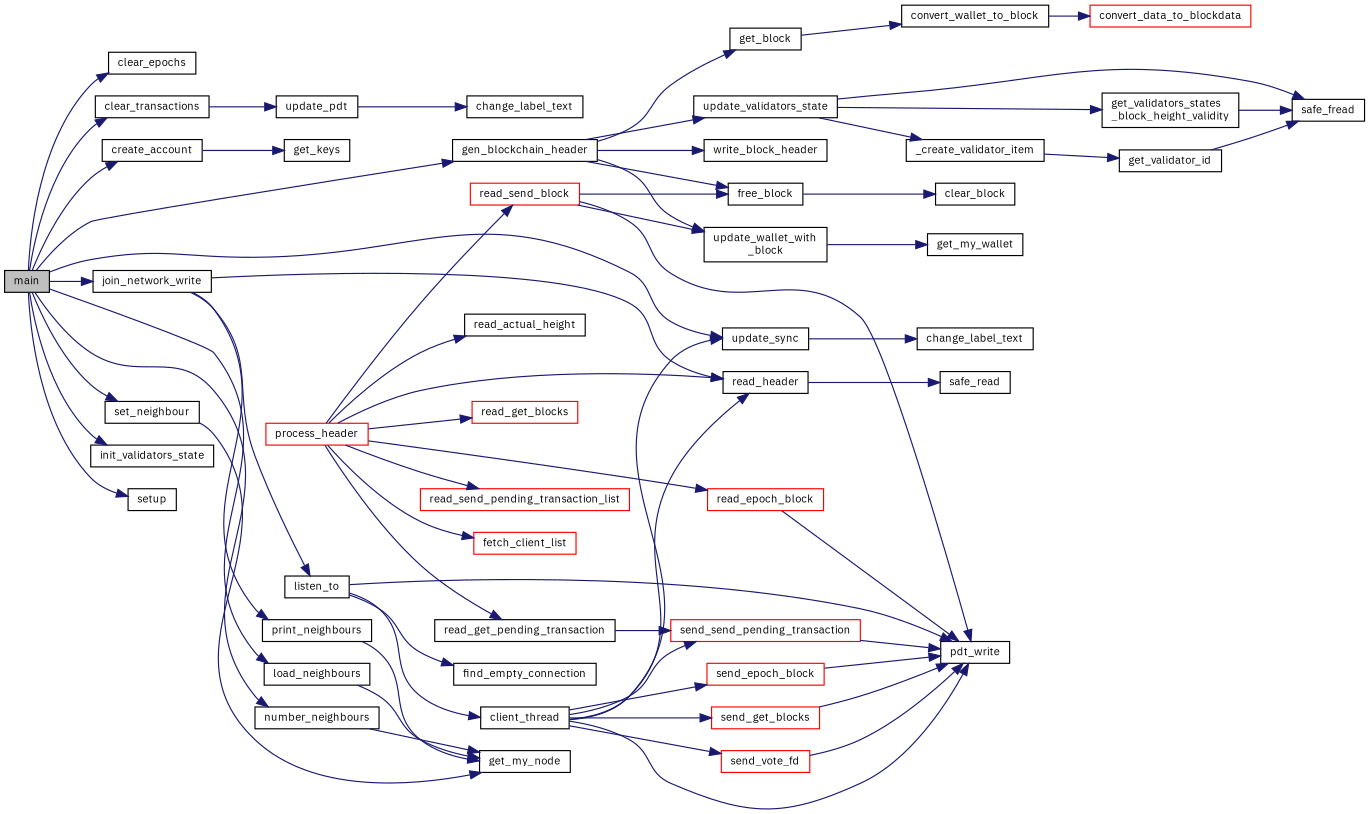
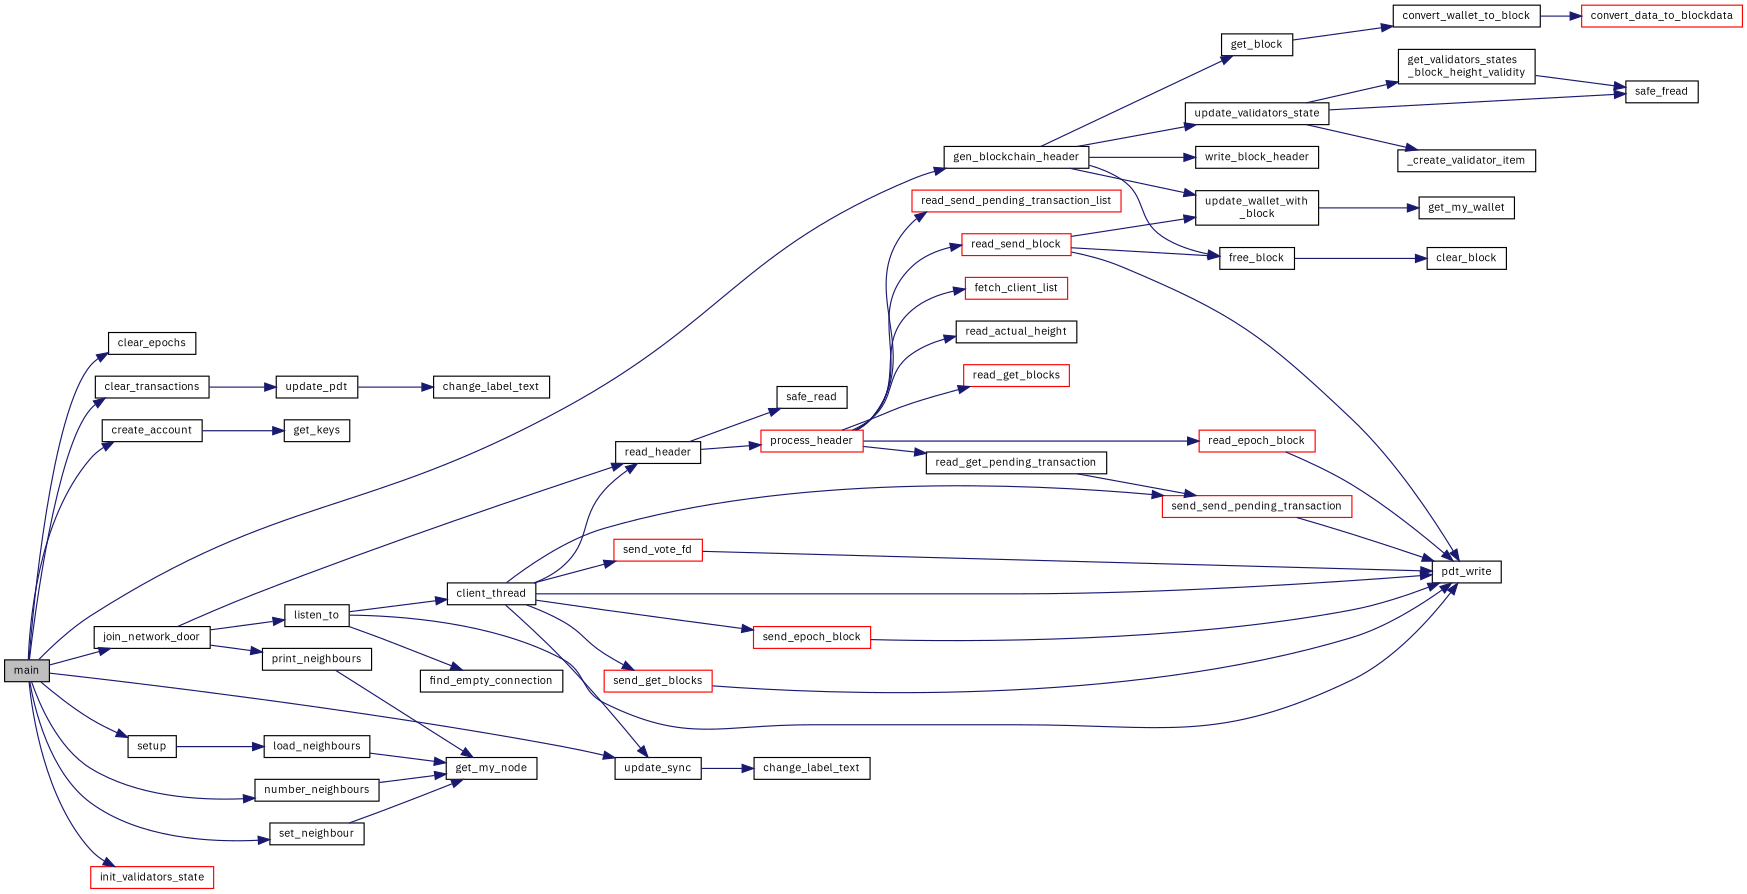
node "get_validator_id": removed
node "join_network_write": label "join_network_write" -> "join_network_door"
edge "process_header" -> "read_header": reversed
edge "main" -> "load_neighbours": now "setup" -> "load_neighbours"
node "init_validators_state": color black -> red
